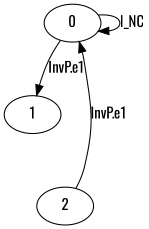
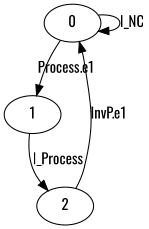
edge "0" -> "1": label "InvP.e1" -> "Process.e1"
edge "1" -> "2": added, label "I_Process"
